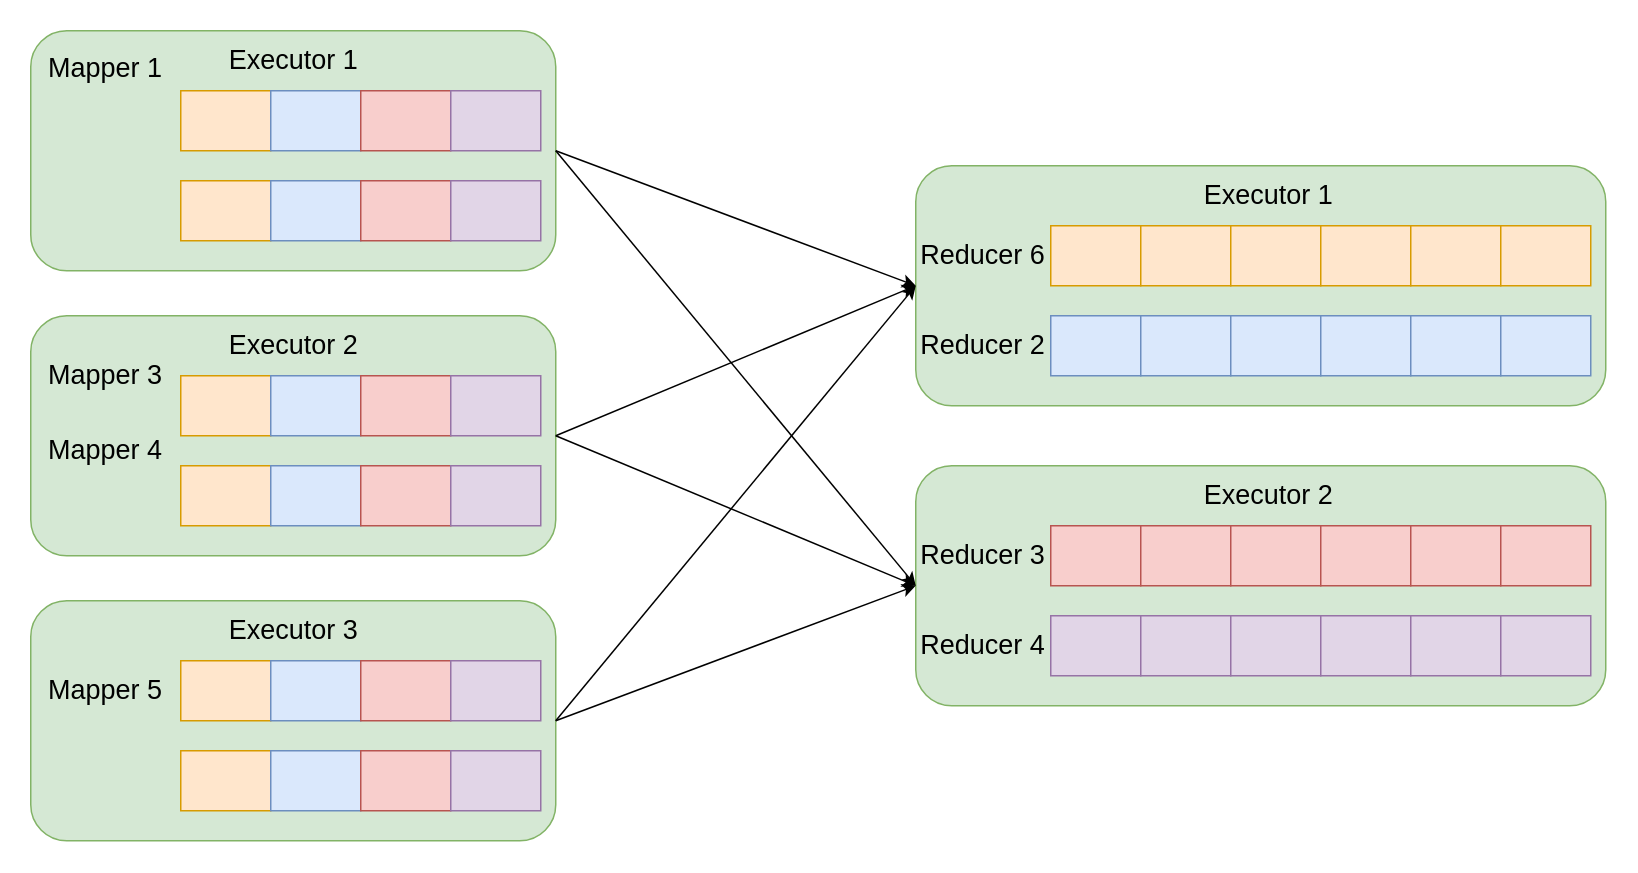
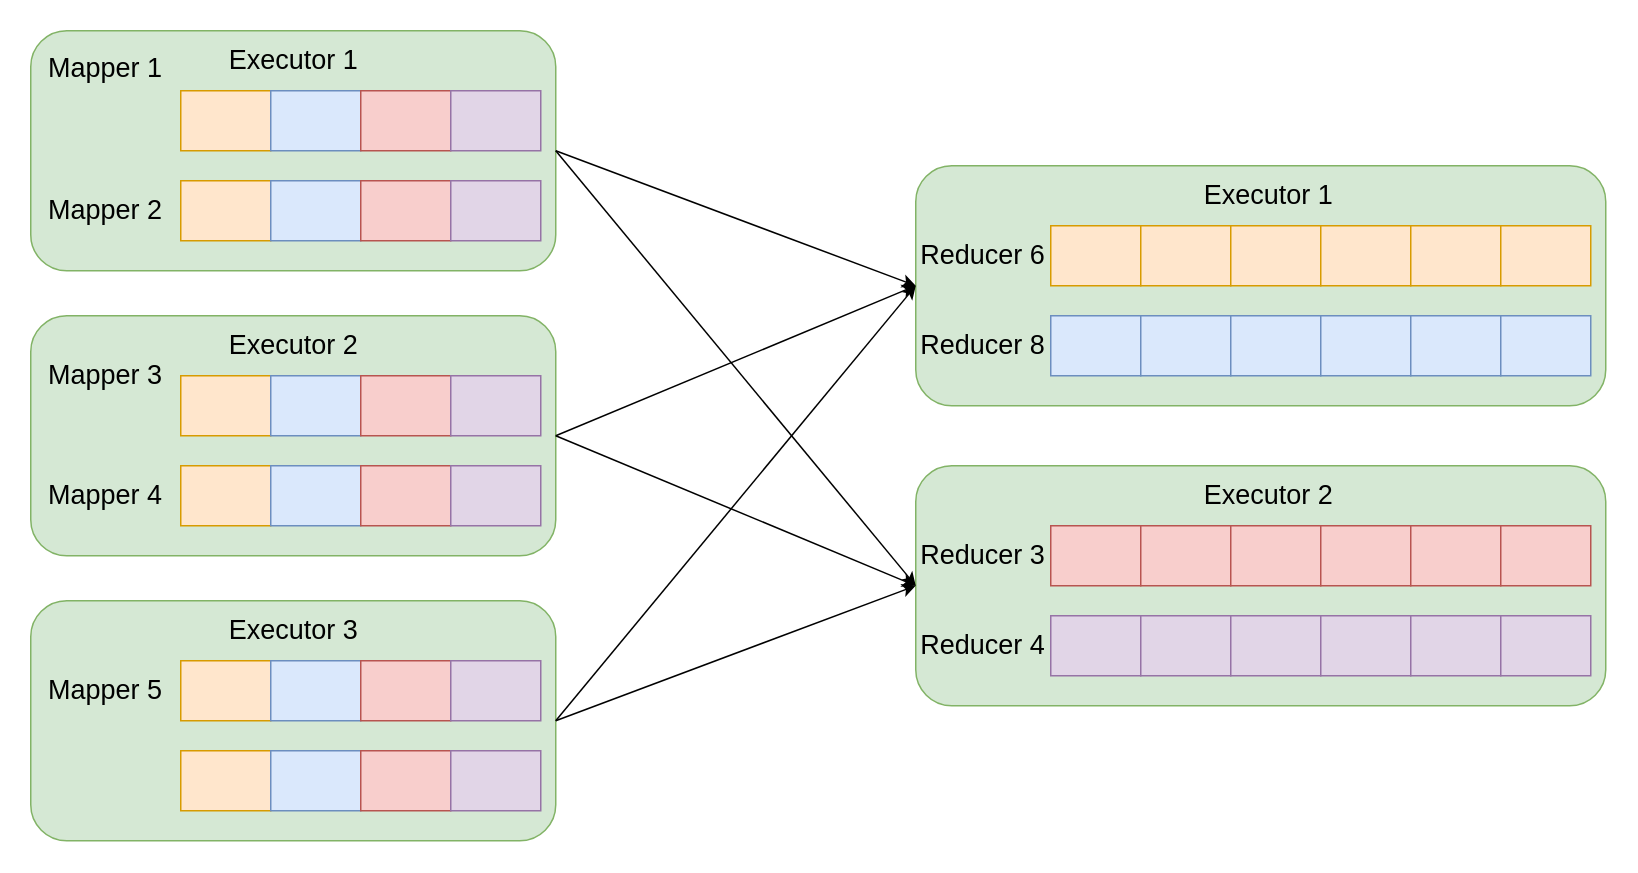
node "Mapper 2": added
node "Reducer 2": label "Reducer 2" -> "Reducer 8"
node "Mapper 4": moved (106, 451) -> (106, 496)
